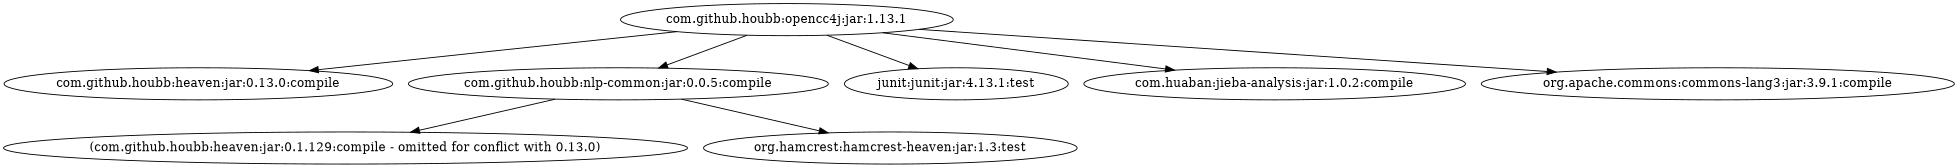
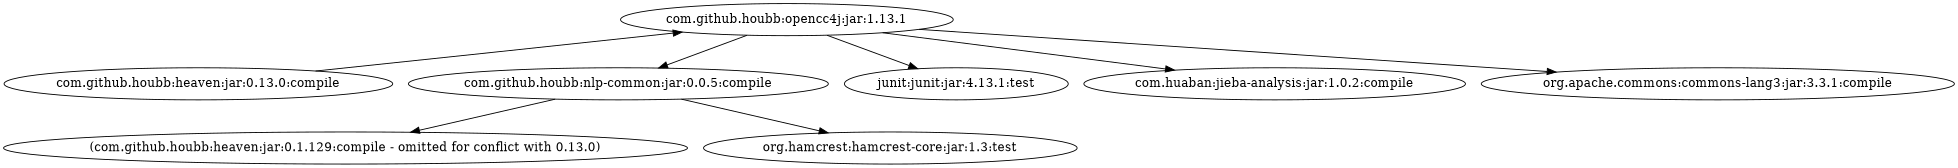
edge "com.github.houbb:opencc4j:jar:1.13.1" -> "com.github.houbb:heaven:jar:0.13.0:compile": reversed
node "org.apache.commons:commons-lang3:jar:3.9.1:compile": label "org.apache.commons:commons-lang3:jar:3.9.1:compile" -> "org.apache.commons:commons-lang3:jar:3.3.1:compile"
node "org.hamcrest:hamcrest-heaven:jar:1.3:test": label "org.hamcrest:hamcrest-heaven:jar:1.3:test" -> "org.hamcrest:hamcrest-core:jar:1.3:test"
